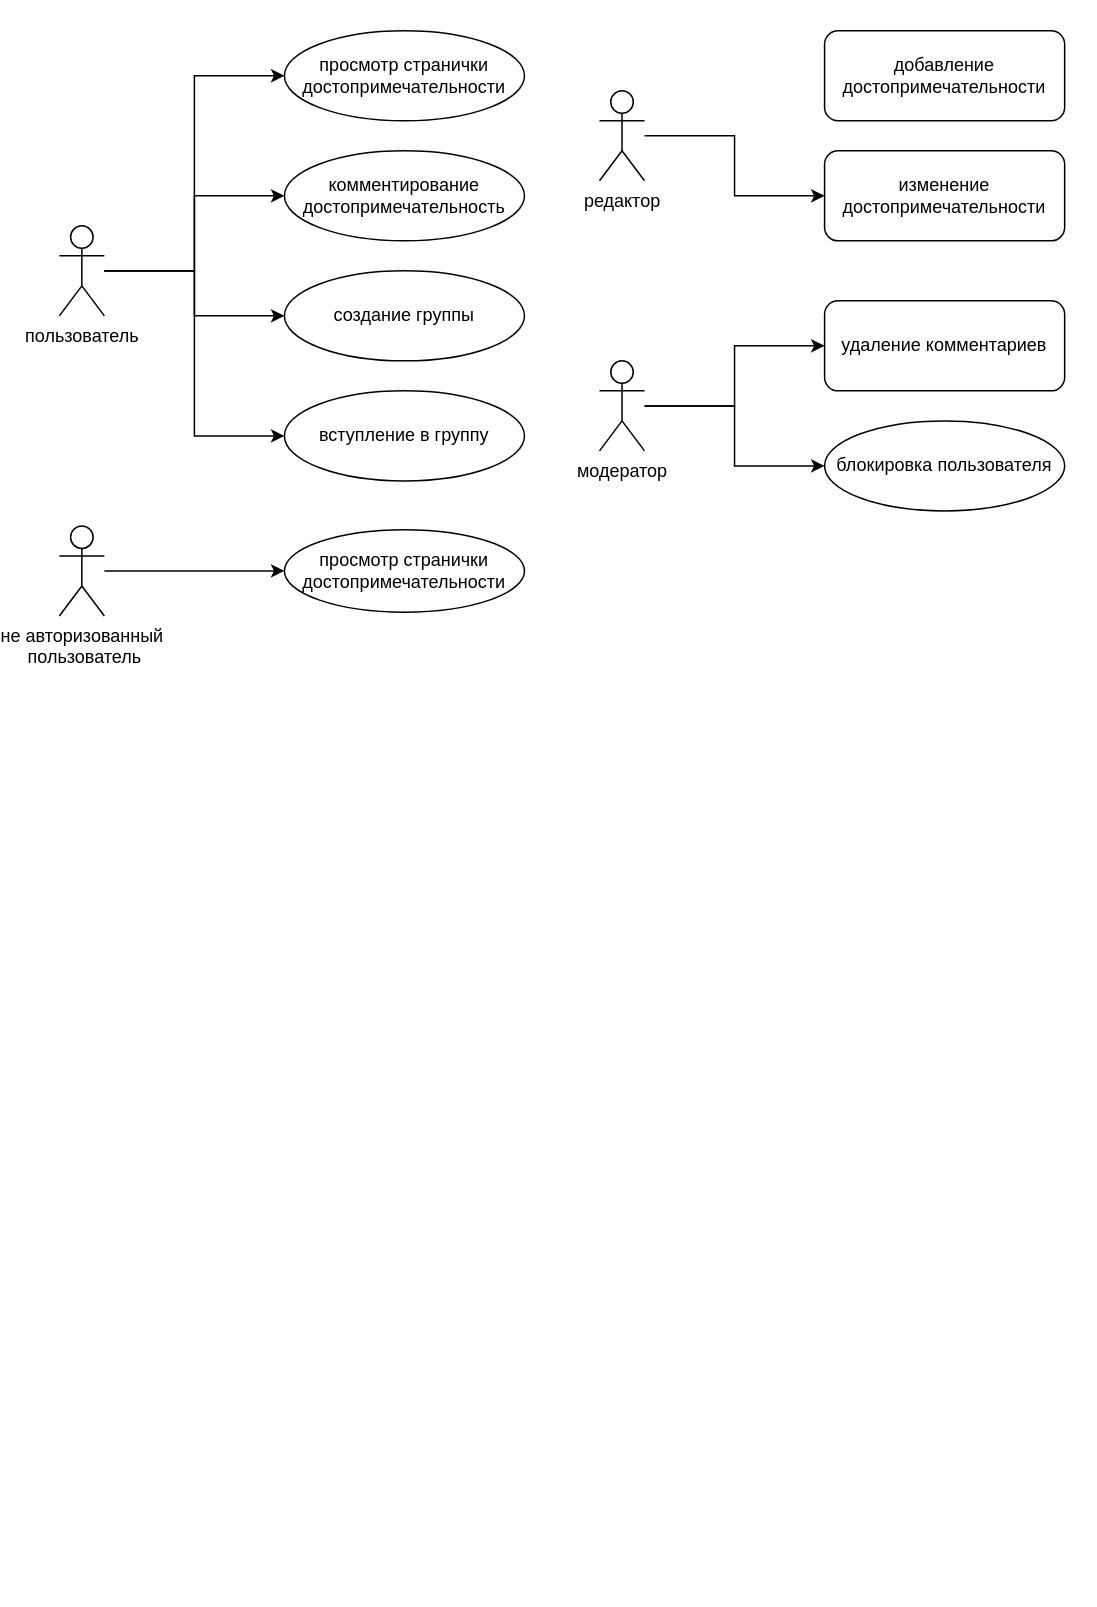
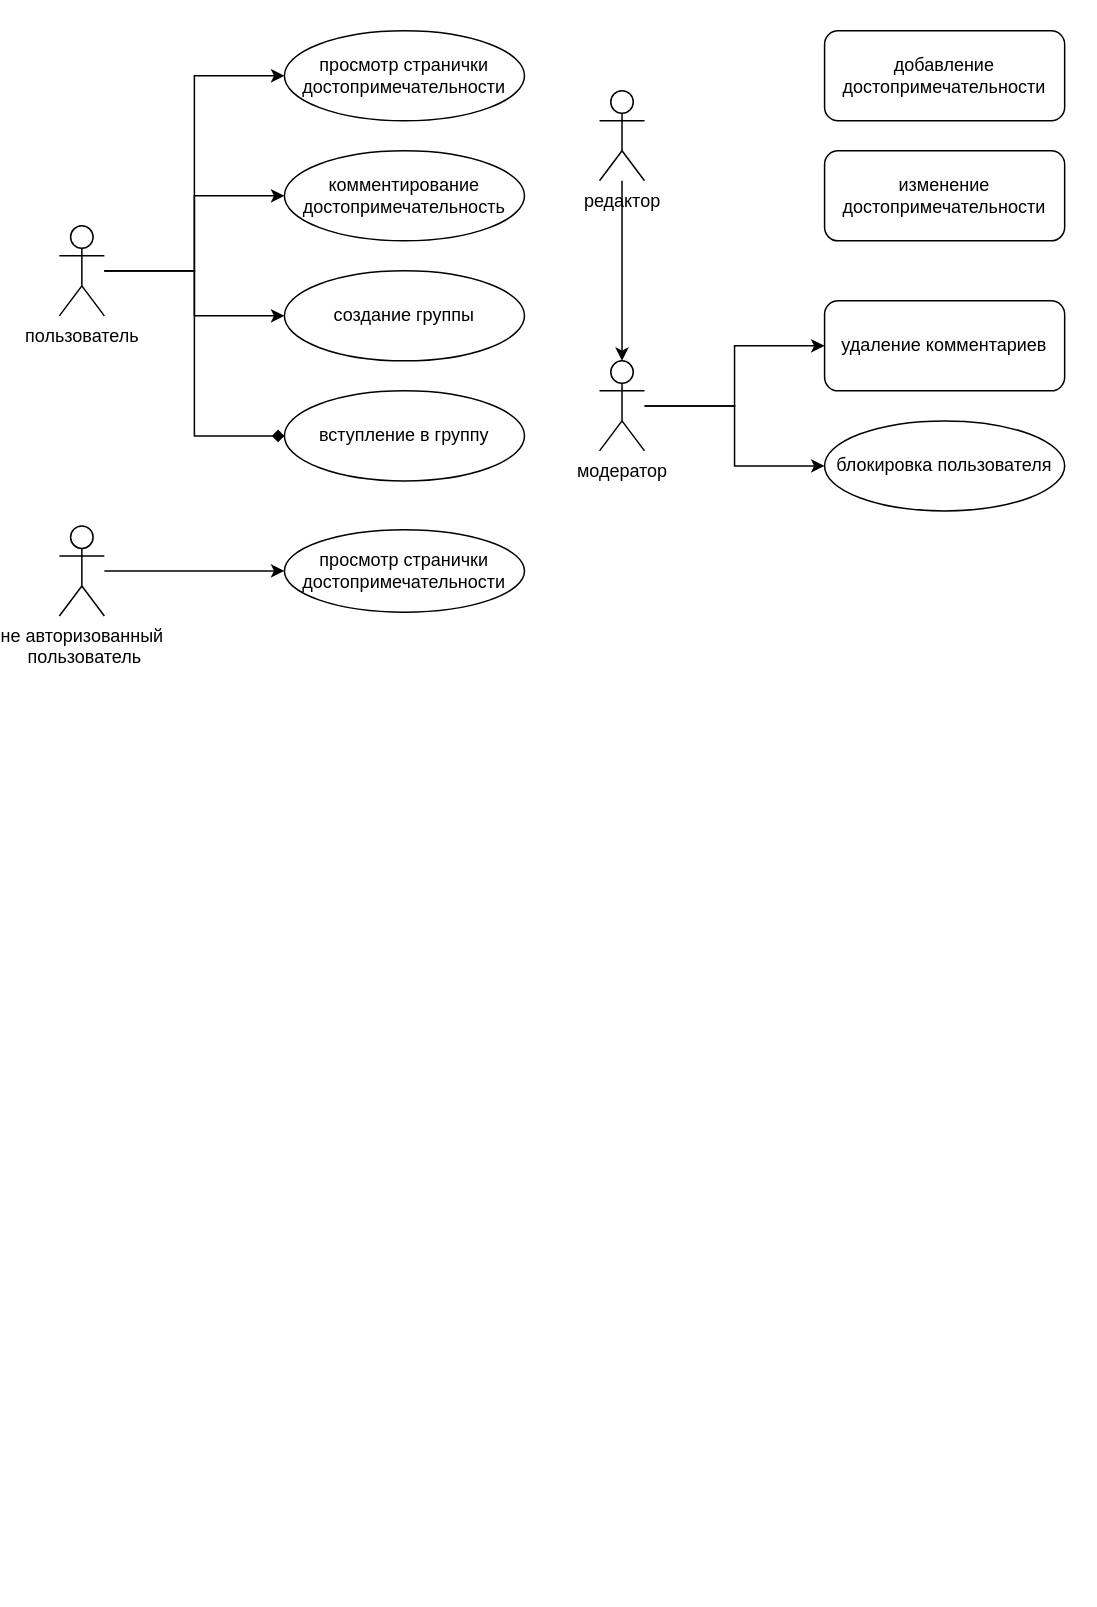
edge "редактор" -> "изменение достопримечательности": now "редактор" -> "модератор"
edge "пользователь" -> "вступление в группу": arrowhead classic -> diamond
